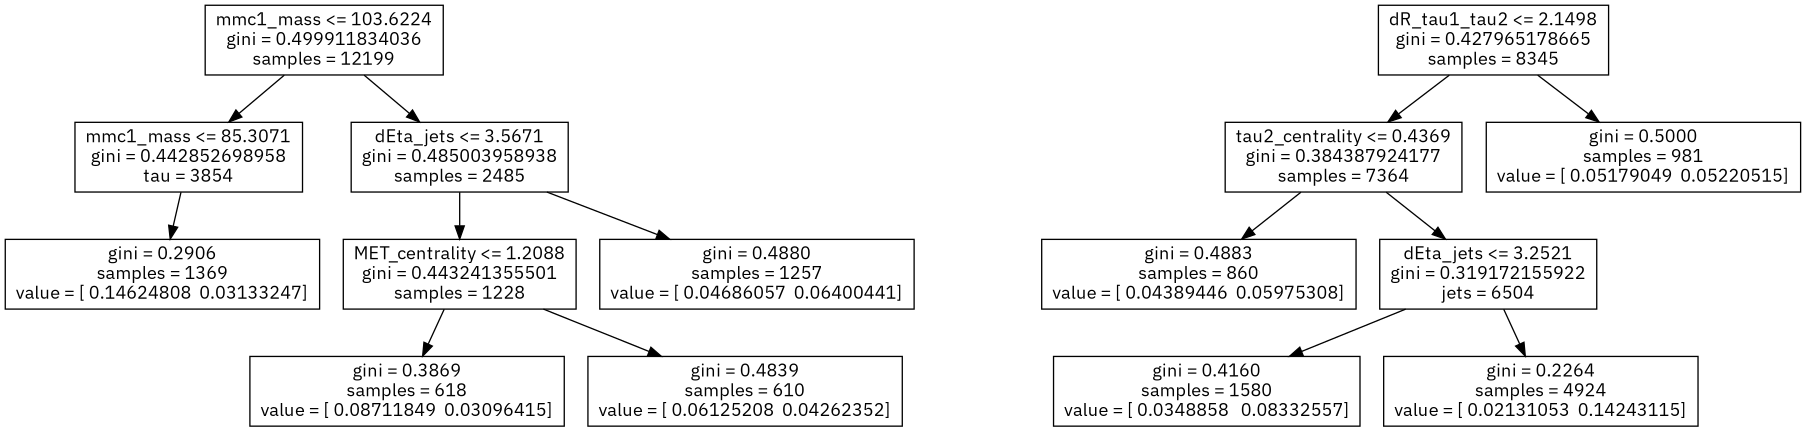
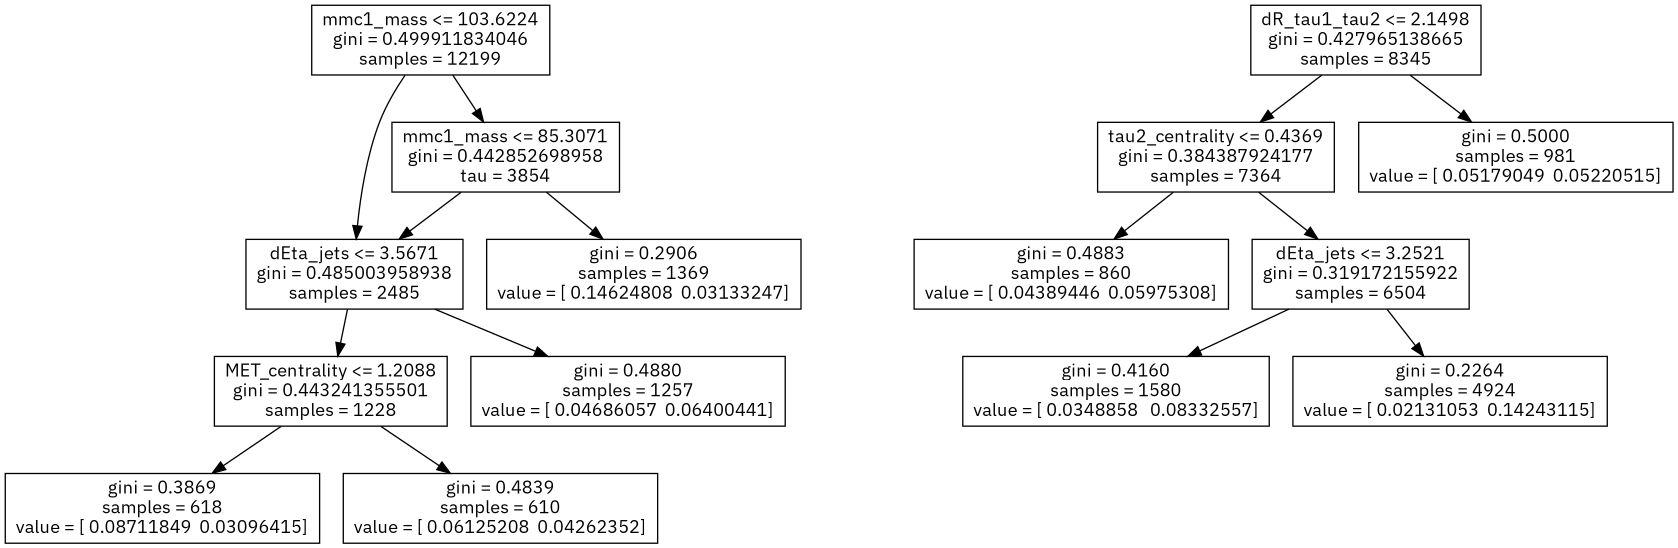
node "mmc1_mass <= 103.6224 gini = 0.499911834036 samples = 12199": label "mmc1_mass <= 103.6224 gini = 0.499911834036 samples = 12199" -> "mmc1_mass <= 103.6224 gini = 0.499911834046 samples = 12199"
node "dR_tau1_tau2 <= 2.1498 gini = 0.427965178665 samples = 8345": label "dR_tau1_tau2 <= 2.1498 gini = 0.427965178665 samples = 8345" -> "dR_tau1_tau2 <= 2.1498 gini = 0.427965138665 samples = 8345"
edge "mmc1_mass <= 85.3071 gini = 0.442852698958 tau = 3854" -> "dEta_jets <= 3.5671 gini = 0.485003958938 samples = 2485": added
node "dEta_jets <= 3.2521 gini = 0.319172155922 jets = 6504": label "dEta_jets <= 3.2521 gini = 0.319172155922 jets = 6504" -> "dEta_jets <= 3.2521 gini = 0.319172155922 samples = 6504"
